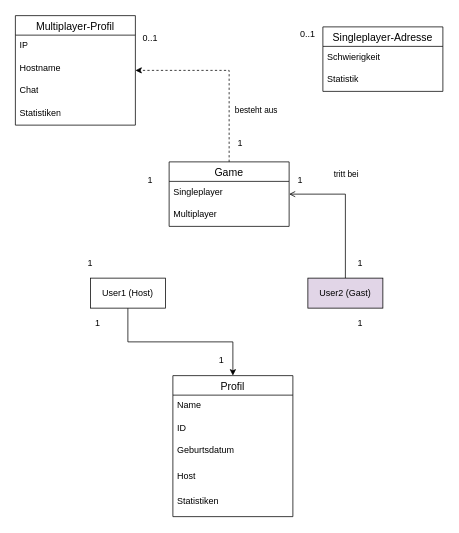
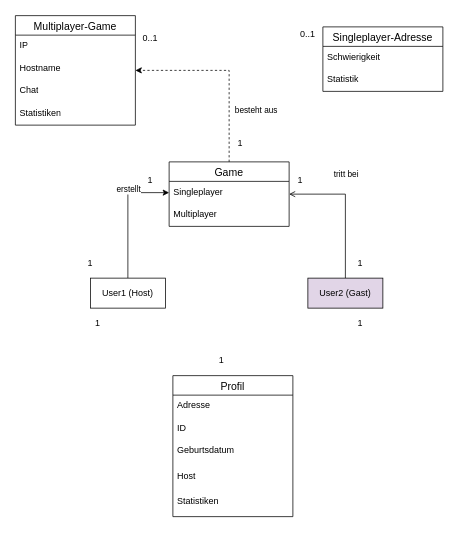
node "Multiplayer-Profil": label "Multiplayer-Profil" -> "Multiplayer-Game"
edge "User1 (Host)" -> "Singleplayer": added, label "erstellt"
edge "User1 (Host)" -> "Profil": removed
node "Name": label "Name" -> "Adresse"
